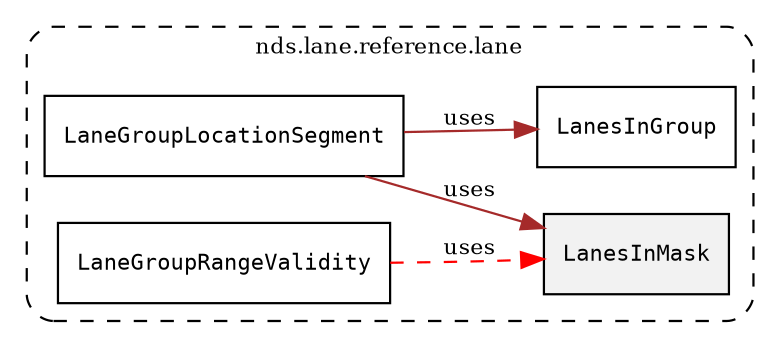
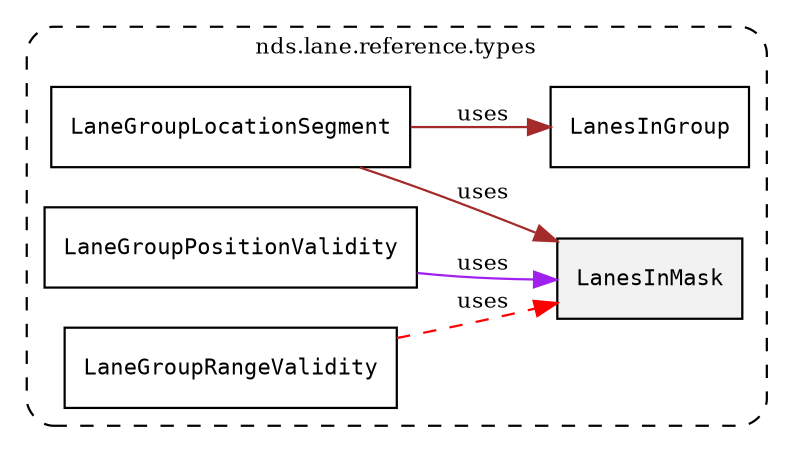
cluster "nds.lane.reference.lane": label "nds.lane.reference.lane" -> "nds.lane.reference.types"
node "LaneGroupPositionValidity": added
